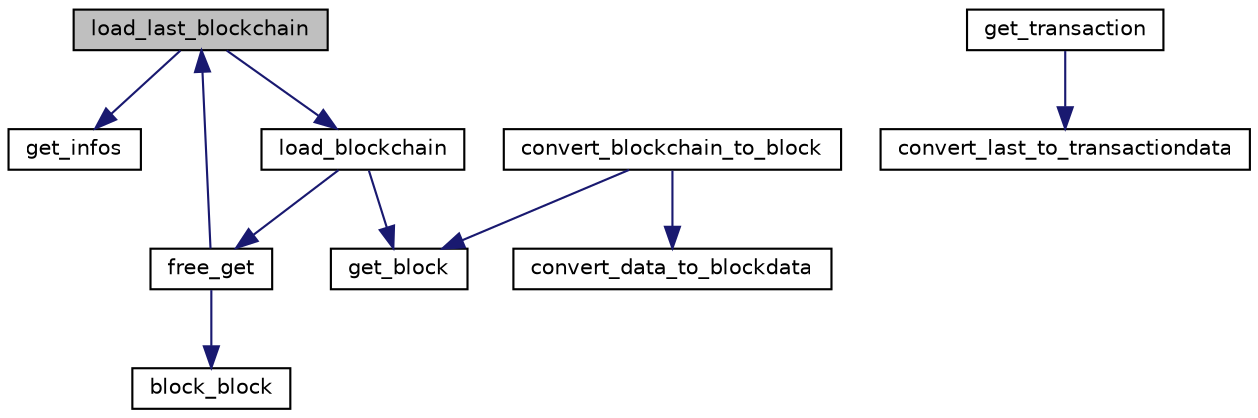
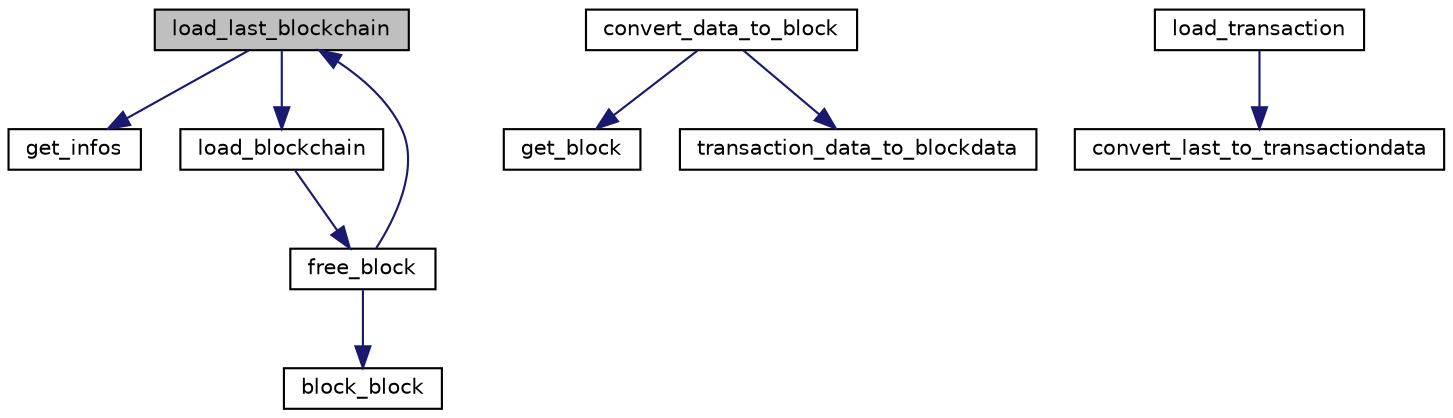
node "get_transaction": label "get_transaction" -> "load_transaction"
node "convert_blockchain_to_block": label "convert_blockchain_to_block" -> "convert_data_to_block"
edge "load_blockchain" -> "get_block": removed
node "free_get": label "free_get" -> "free_block"
node "convert_data_to_blockdata": label "convert_data_to_blockdata" -> "transaction_data_to_blockdata"
